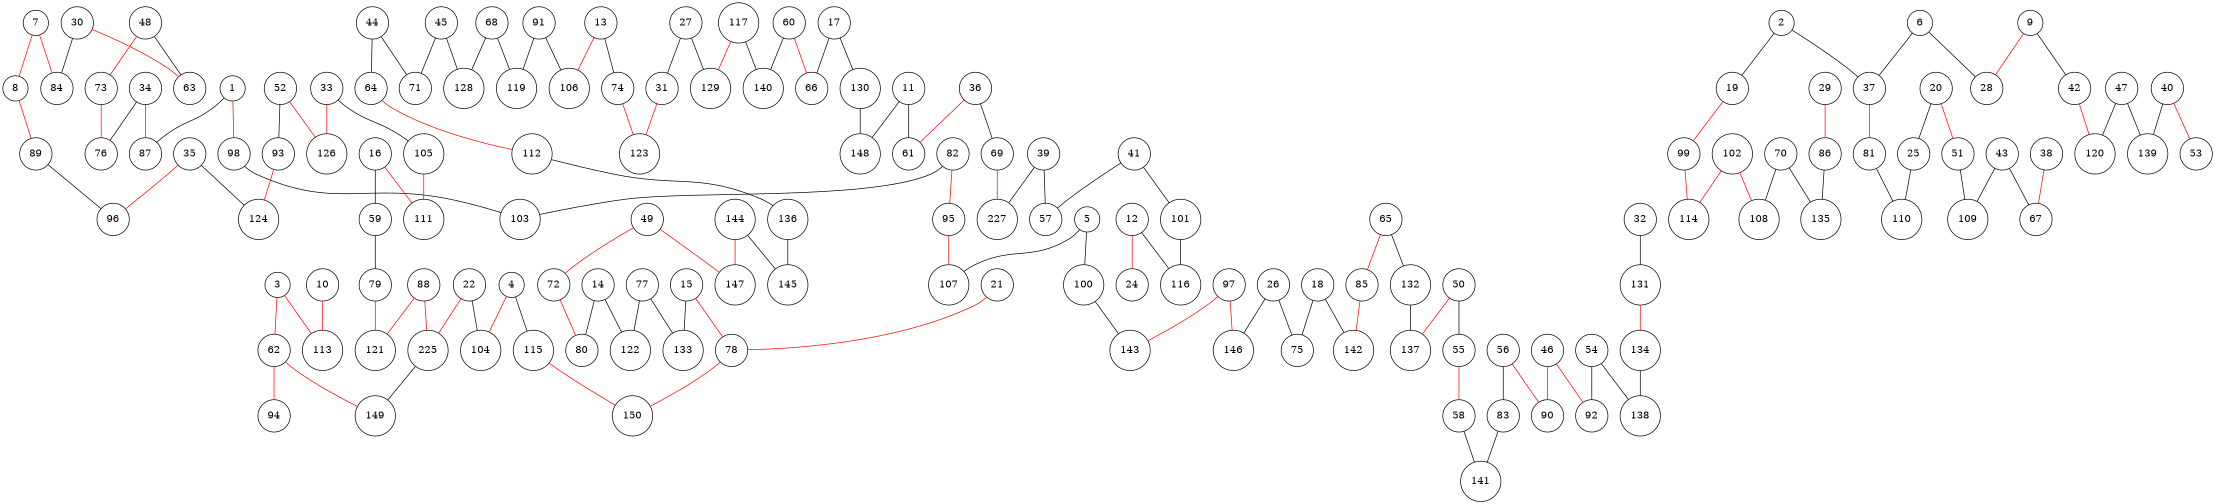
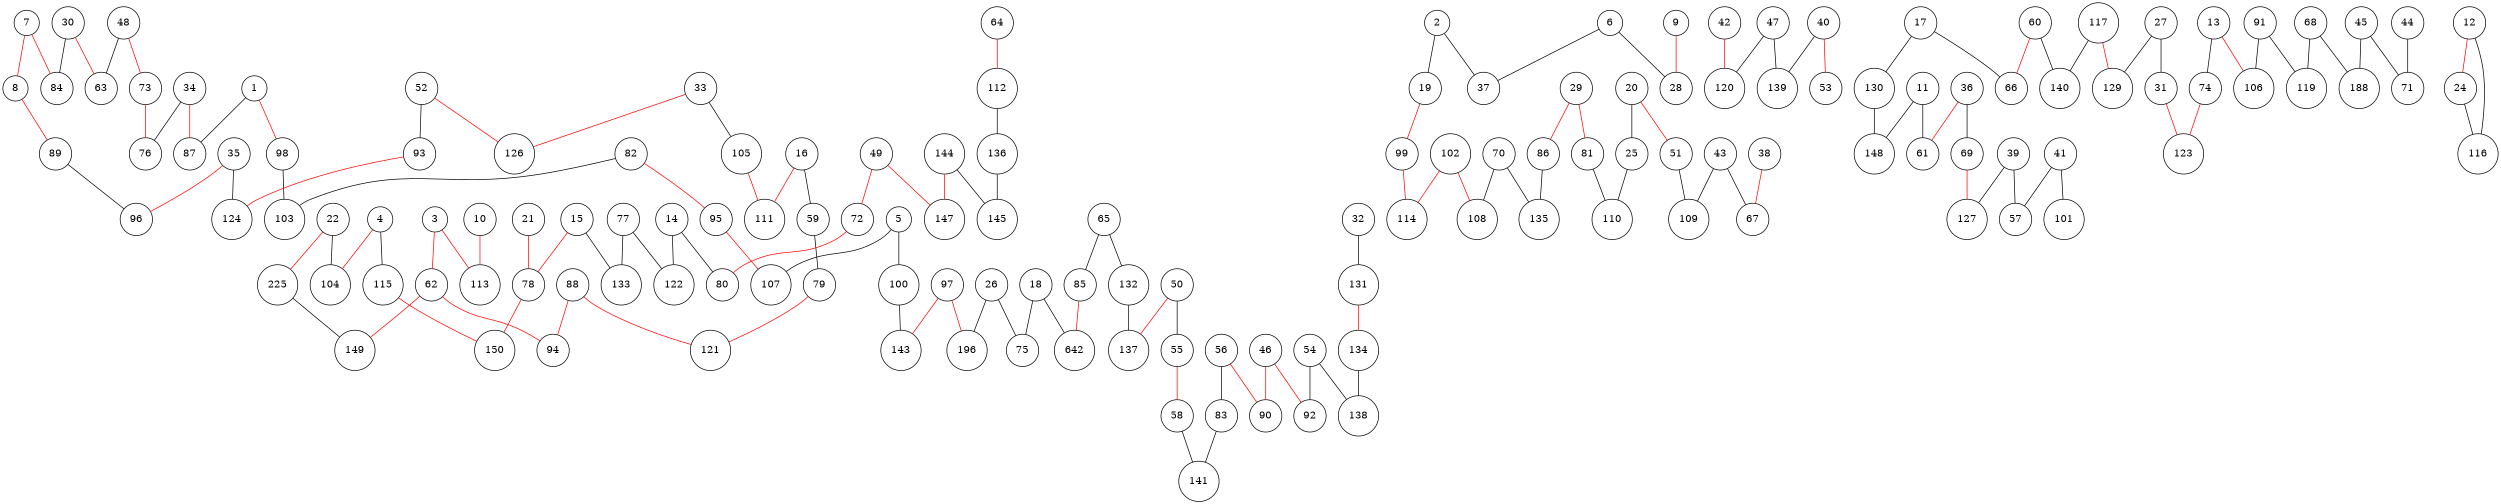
edge "9" -- "42": removed
edge "44" -- "64": removed
node "128": label "128" -> "188"
edge "37" -- "81": now "29" -- "81"
node "227": label "227" -> "127"
edge "101" -- "116": now "24" -- "116"
edge "65" -- "85": color red -> black
edge "88" -- "225": now "88" -- "94"
node "146": label "146" -> "196"
node "142": label "142" -> "642"
